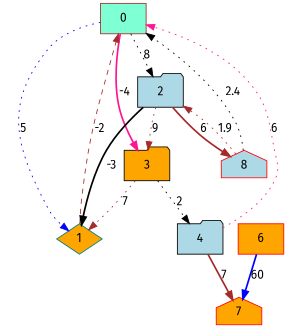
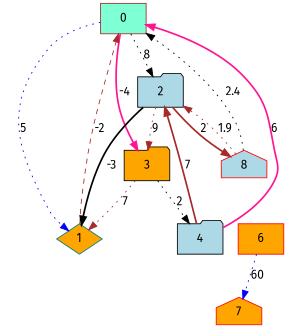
edge "4" -> "0": style dotted -> bold
edge "2" -> "8": label "6" -> "2"
edge "4" -> "7": now "4" -> "2"
edge "6" -> "7": style bold -> dotted
